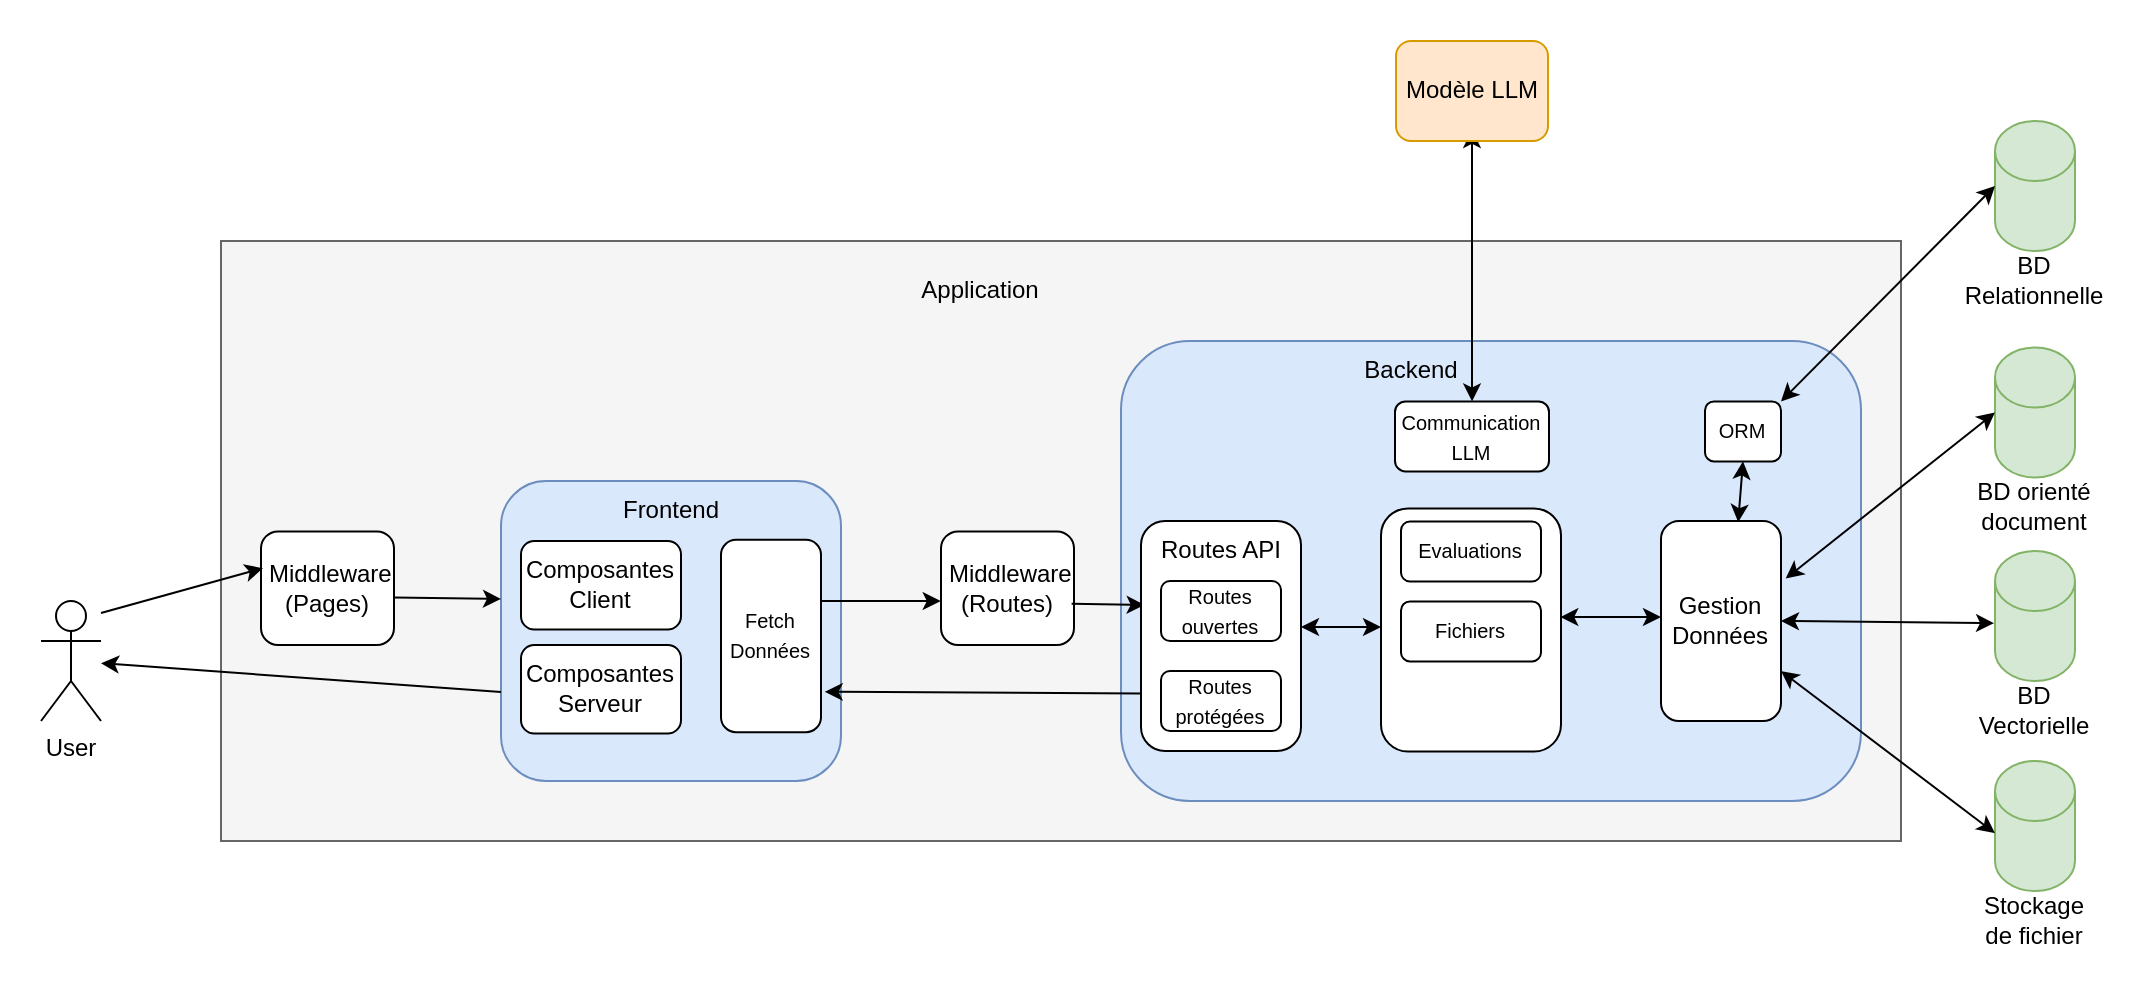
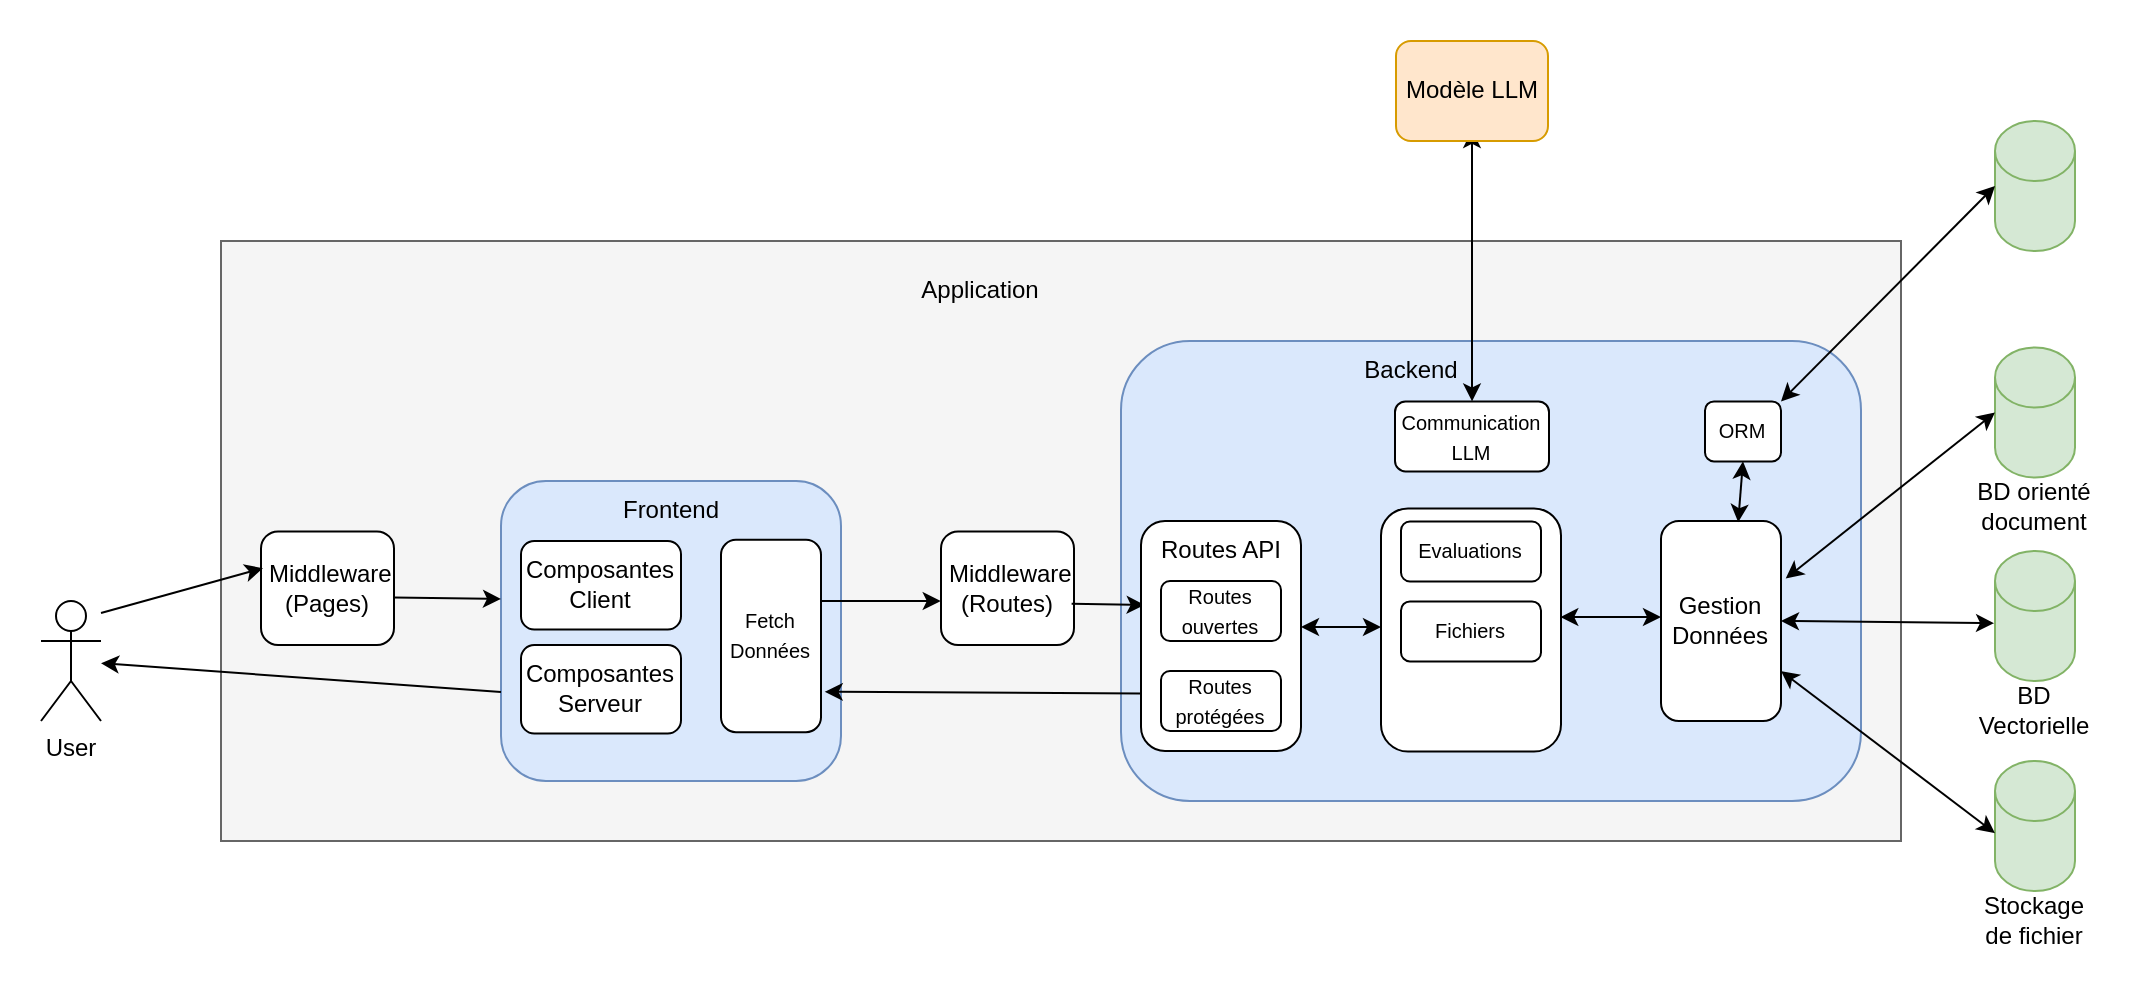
node "BD Relationnelle": removed
